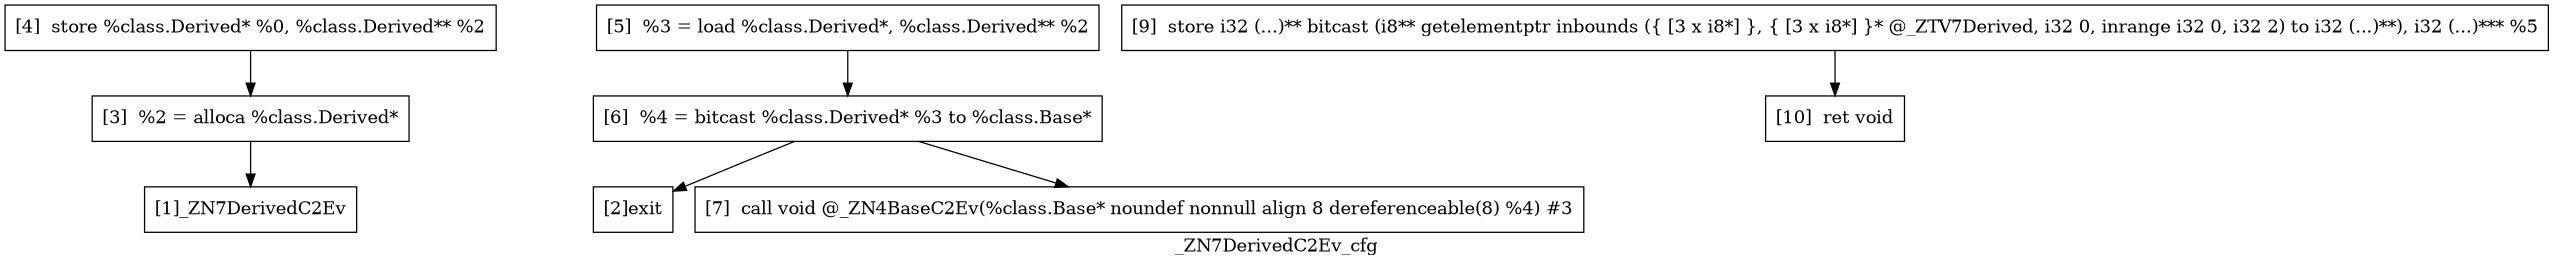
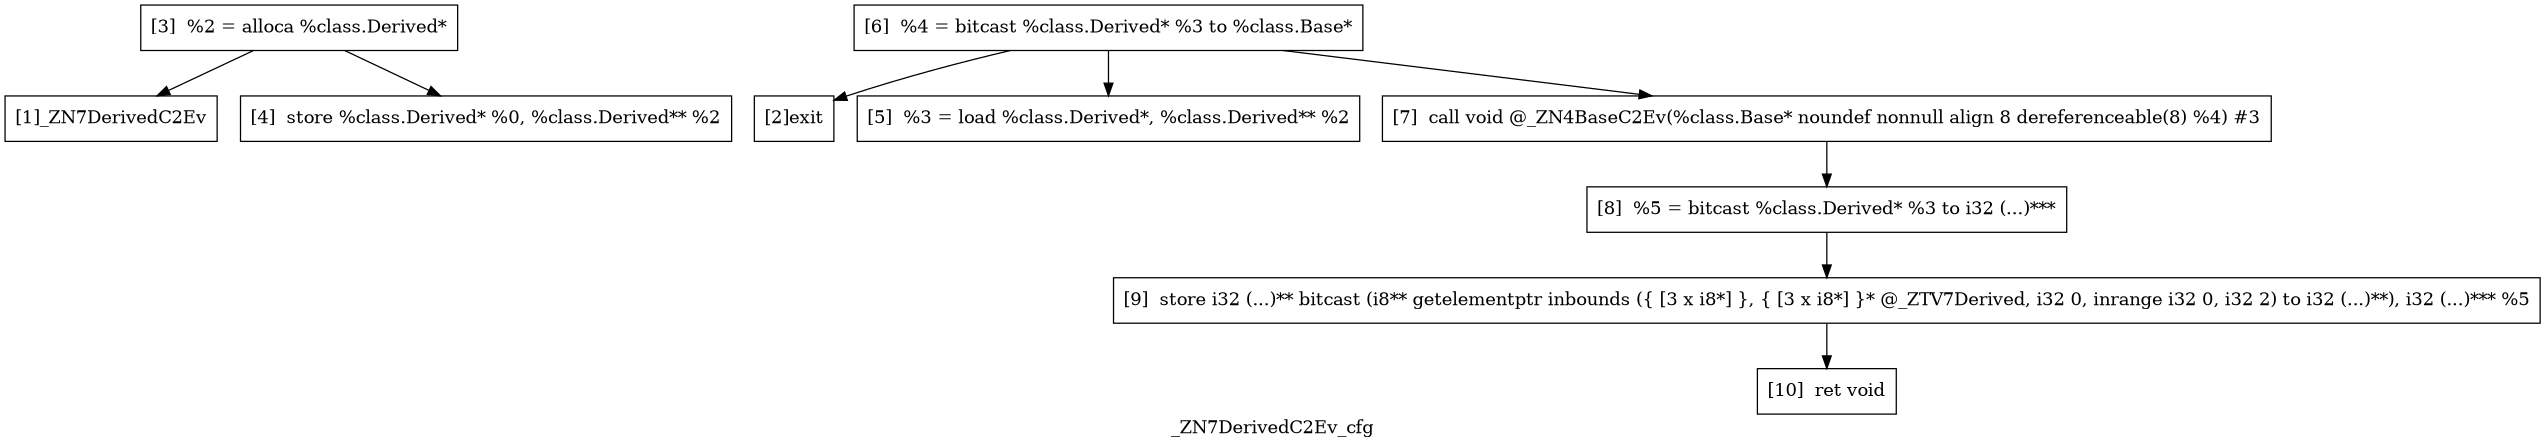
edge "[4]  store %class.Derived* %0, %class.Derived** %2" -> "[3]  %2 = alloca %class.Derived*": reversed
edge "[5]  %3 = load %class.Derived*, %class.Derived** %2" -> "[6]  %4 = bitcast %class.Derived* %3 to %class.Base*": reversed
node "[8]  %5 = bitcast %class.Derived* %3 to i32 (...)***": added
